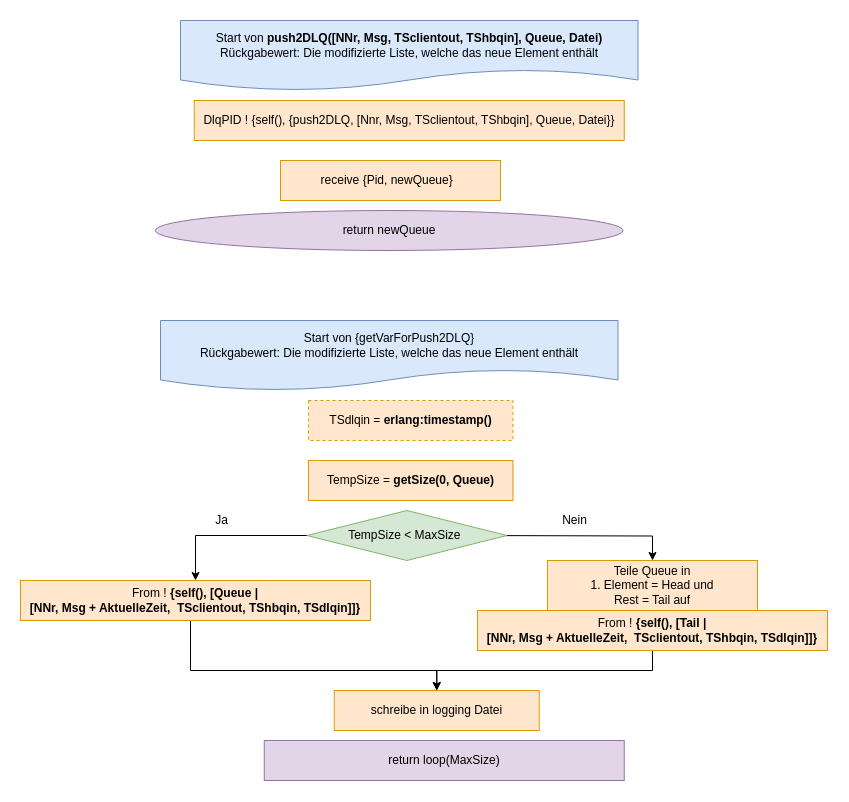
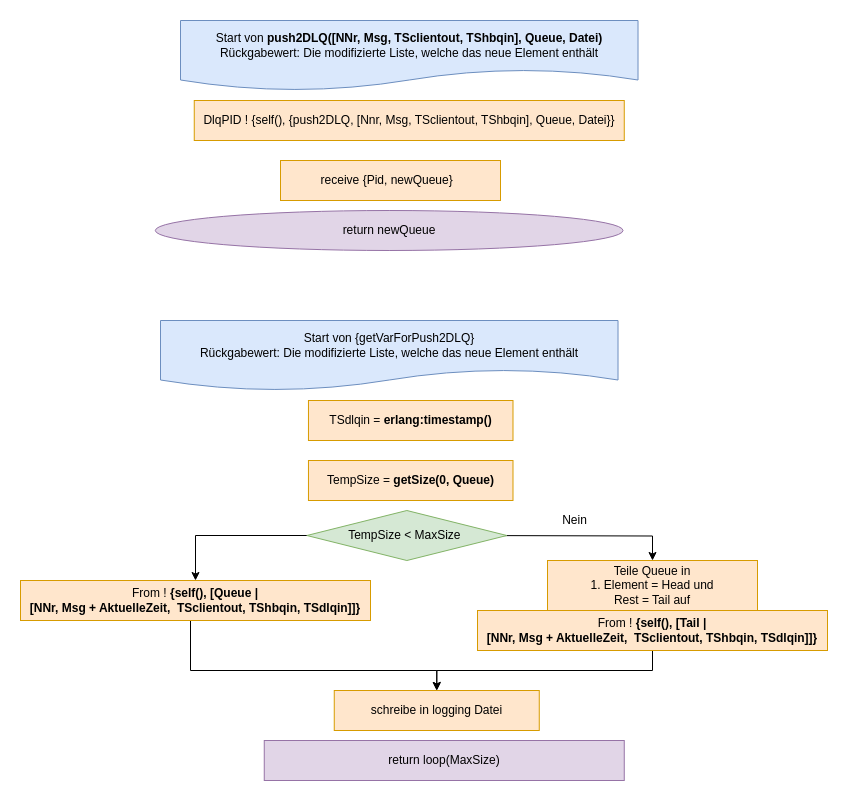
node "TSdlqin = erlang:timestamp()": style dashed -> solid
node "Ja": removed
